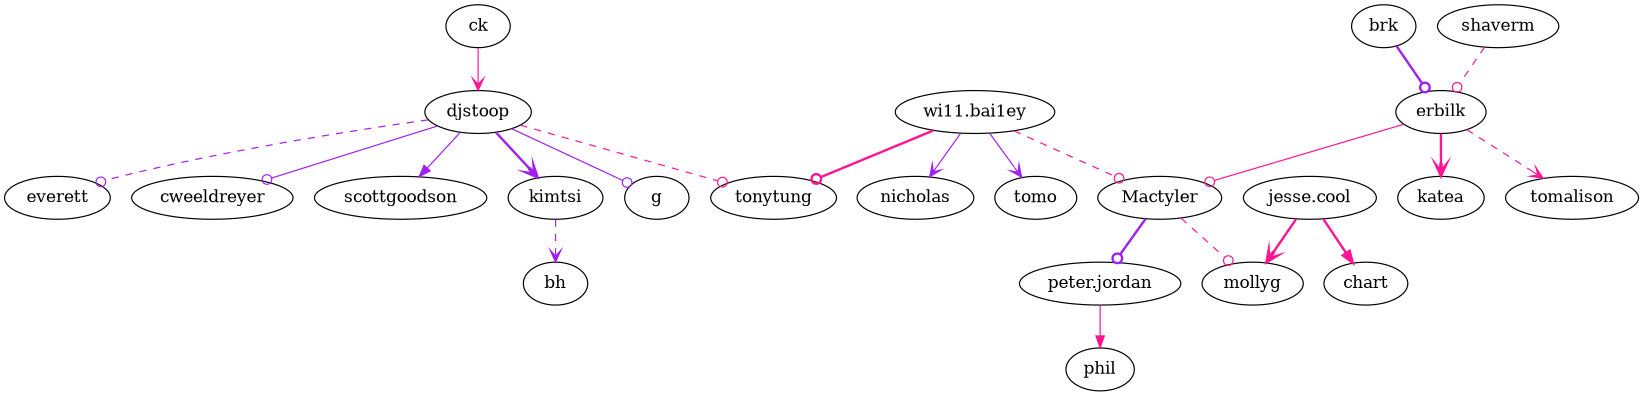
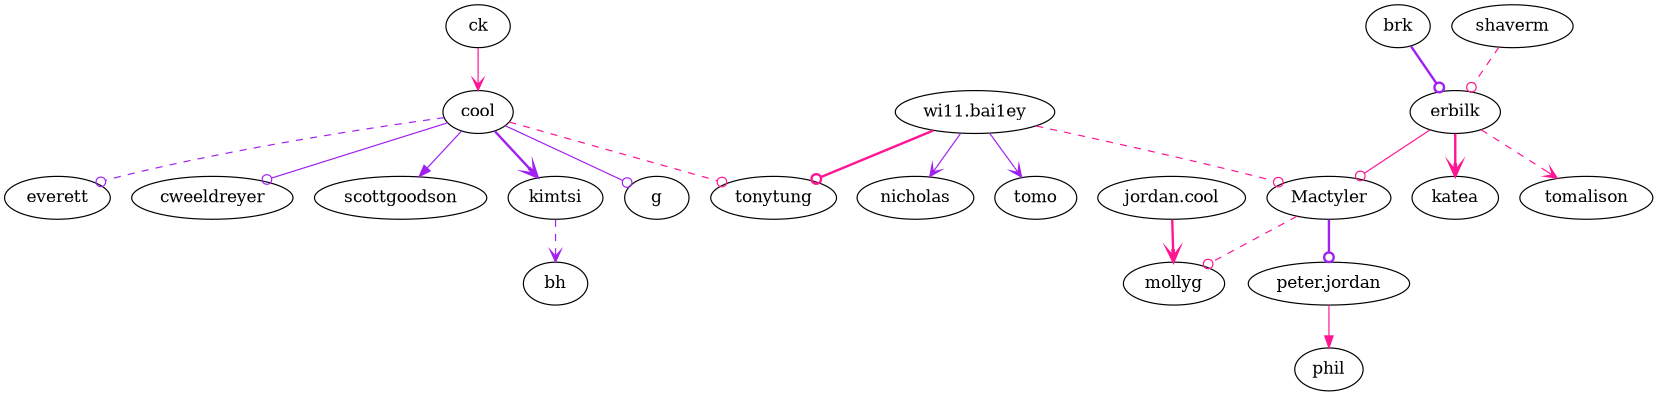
node "djstoop": label "djstoop" -> "cool"
node "jesse.cool": label "jesse.cool" -> "jordan.cool"
node "chart": removed
